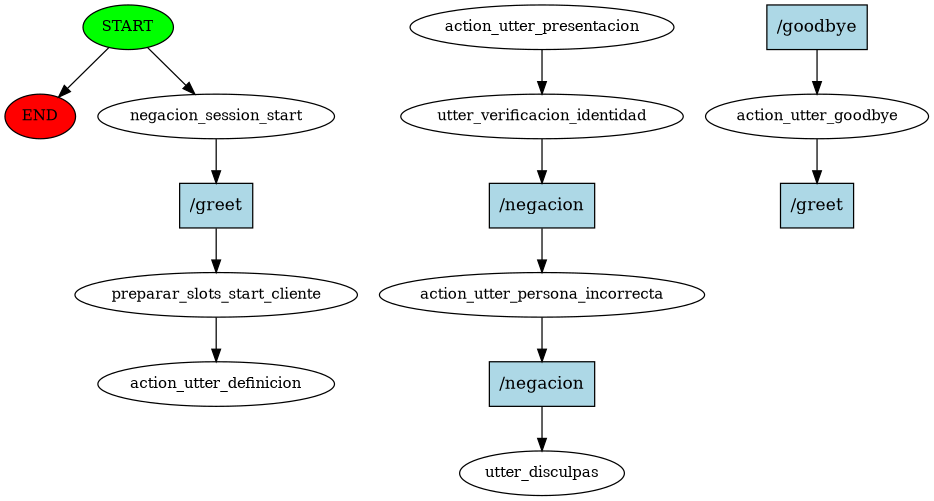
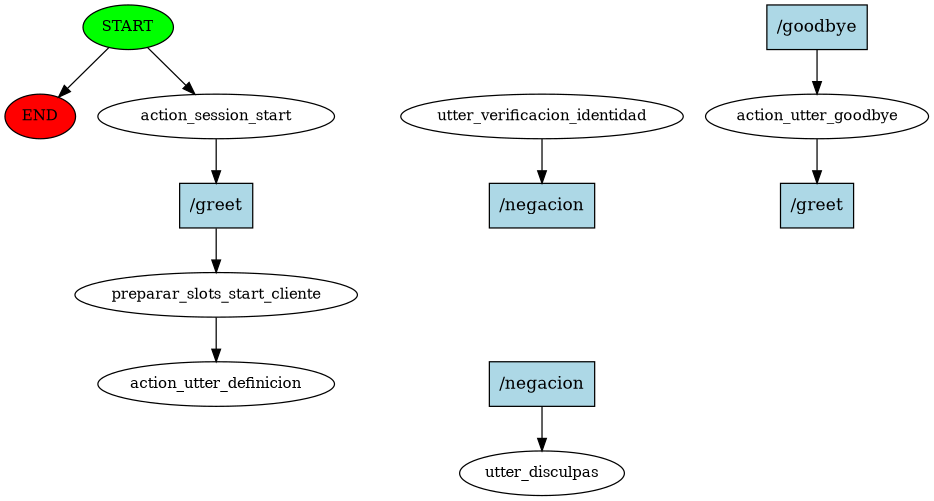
node "action_utter_presentacion": removed
node "negacion_session_start": label "negacion_session_start" -> "action_session_start"
node "action_utter_persona_incorrecta": removed
